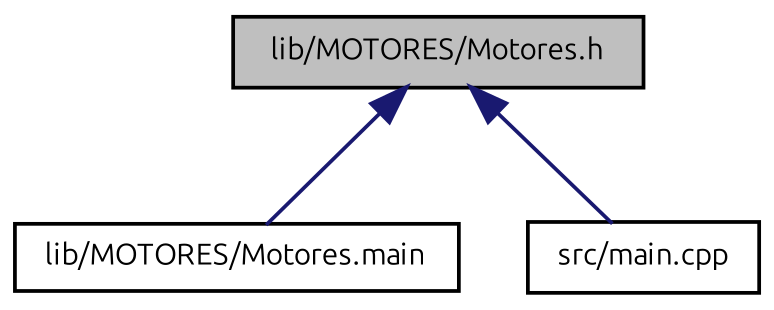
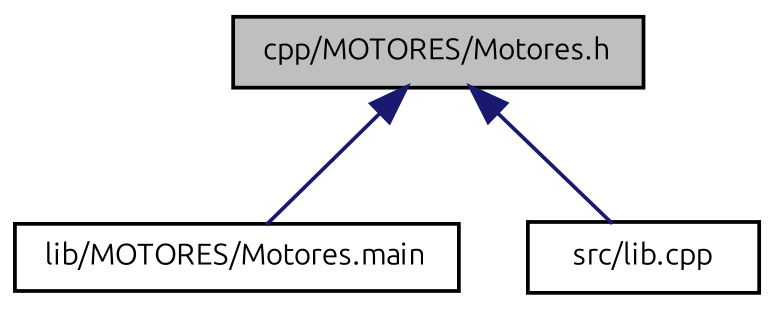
node "lib/MOTORES/Motores.h": label "lib/MOTORES/Motores.h" -> "cpp/MOTORES/Motores.h"
node "src/main.cpp": label "src/main.cpp" -> "src/lib.cpp"
